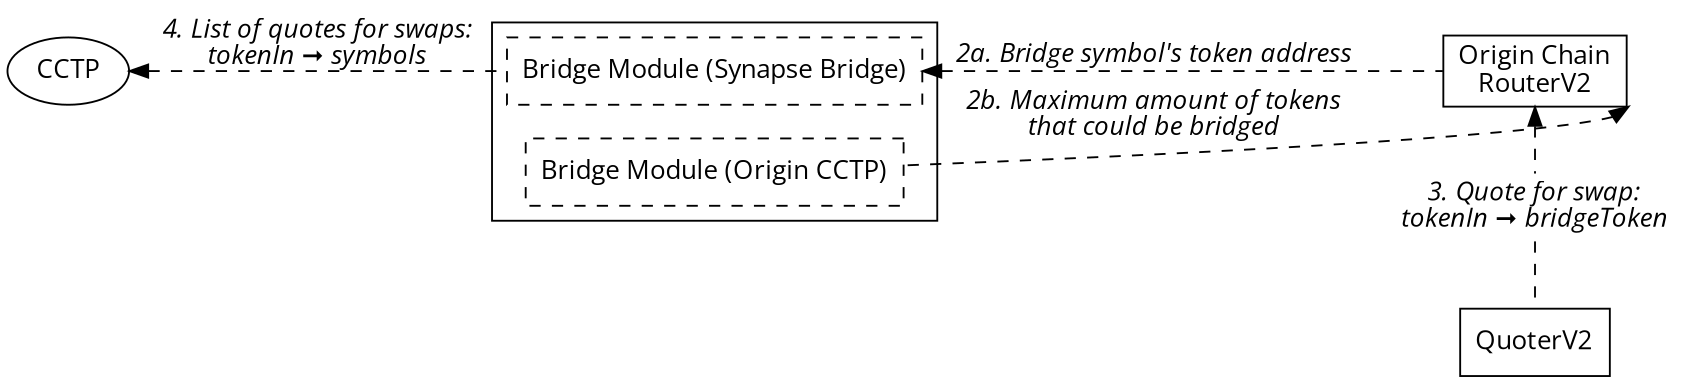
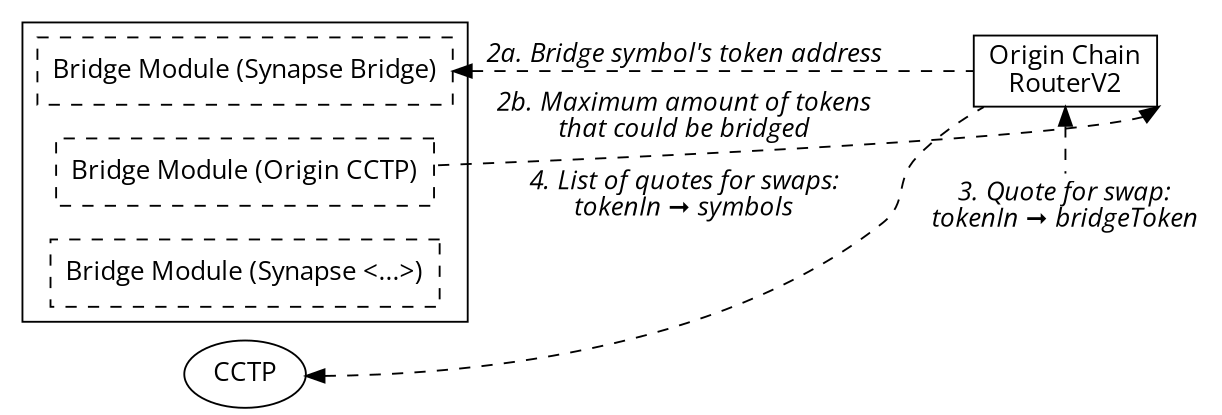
edge "Bridge Module (Synapse Bridge)" -> "CCTP": now "Origin Chain RouterV2" -> "CCTP"
node "Bridge Module (Synapse <...>)": added
node "QuoterV2": removed
